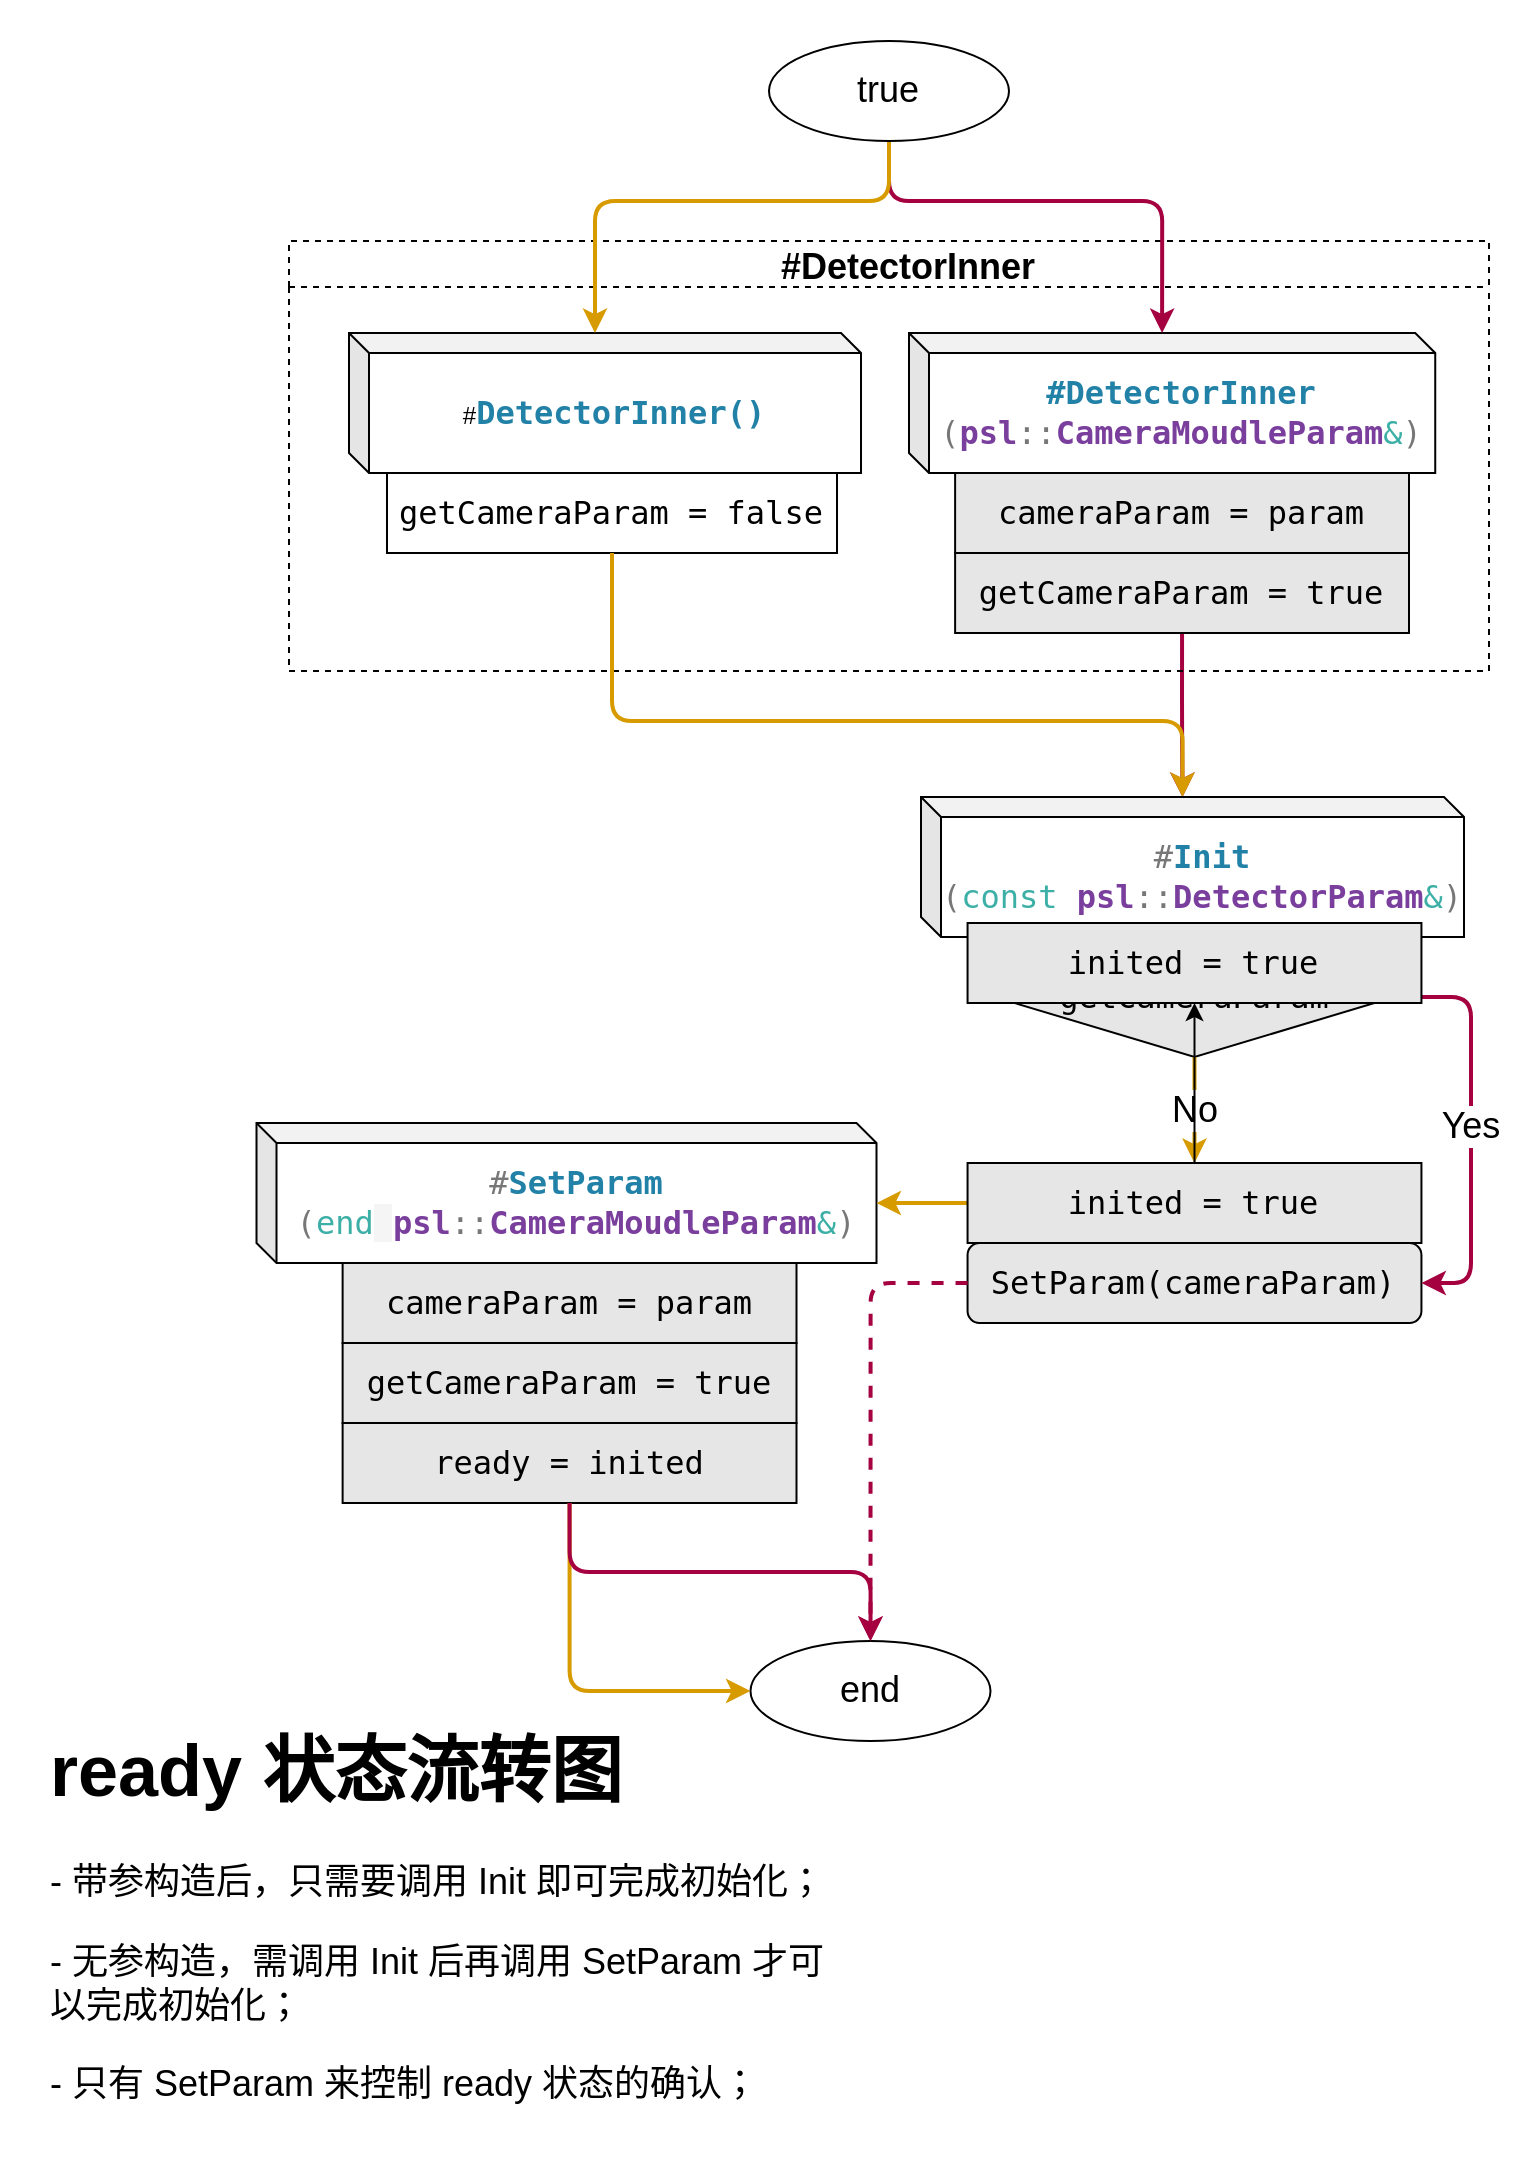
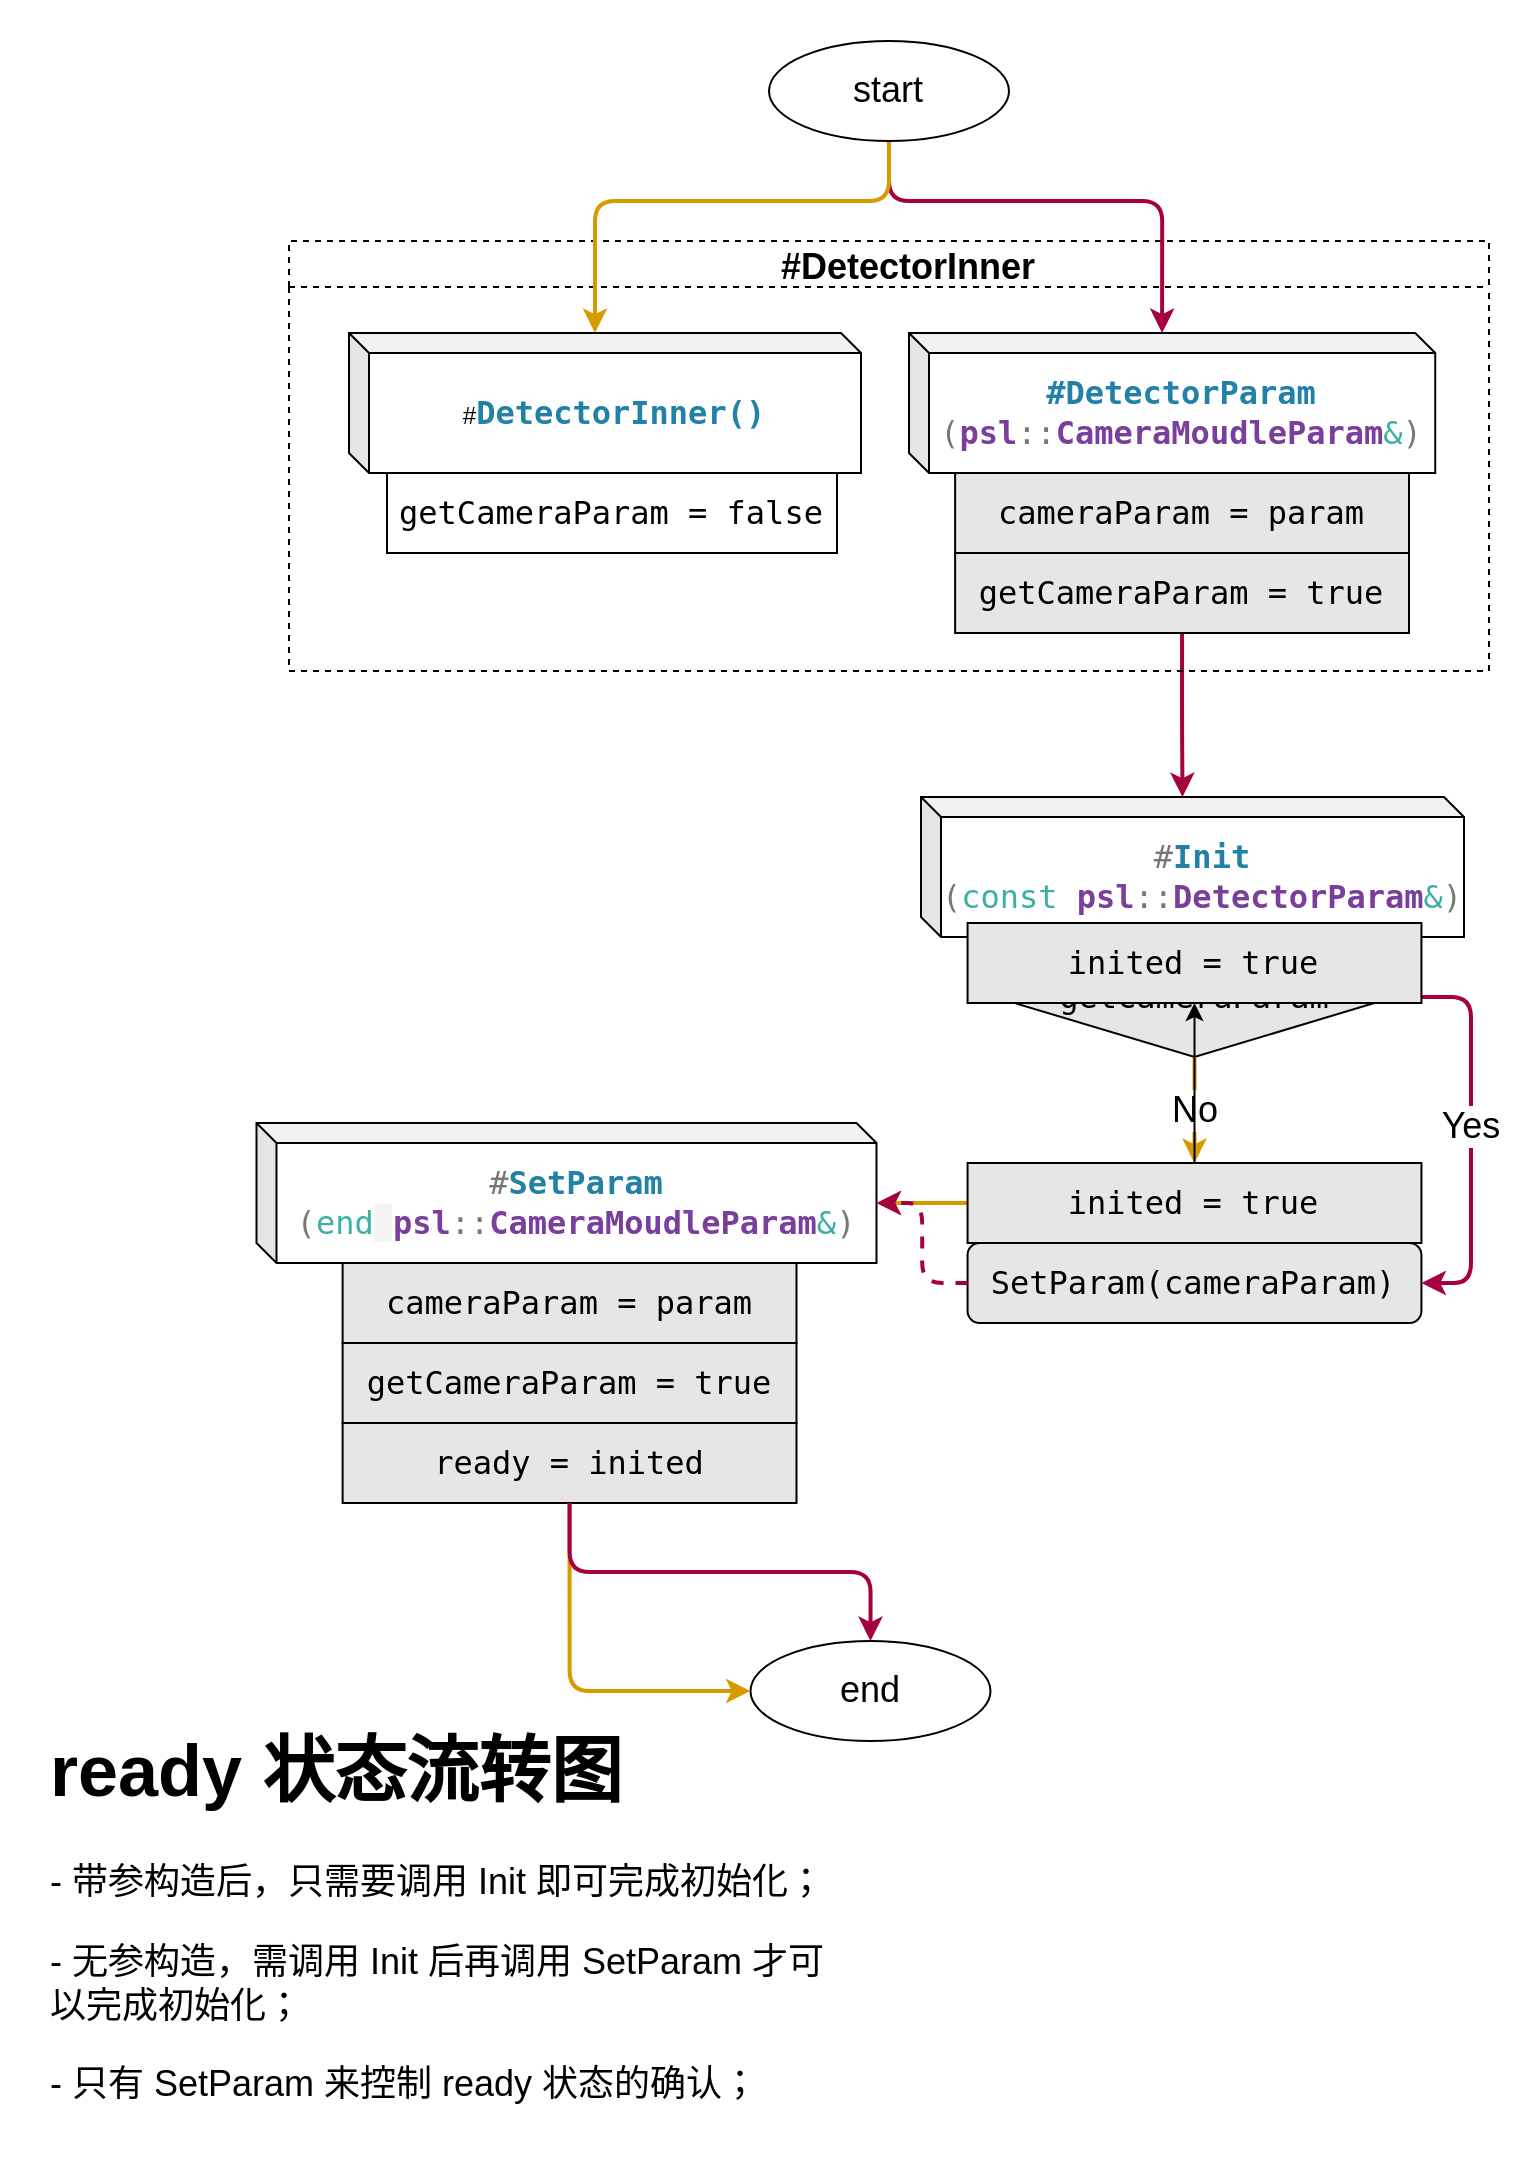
node "true": label "true" -> "start"
node "#DetectorInner (psl::CameraMoudleParam&)": label "#DetectorInner (psl::CameraMoudleParam&)" -> "#DetectorParam (psl::CameraMoudleParam&)"
edge "getCameraParam = false" -> "#Init (const psl::DetectorParam&)": removed
edge "SetParam(cameraParam)" -> "end": now "SetParam(cameraParam)" -> "#SetParam (end psl::CameraMoudleParam&)"
